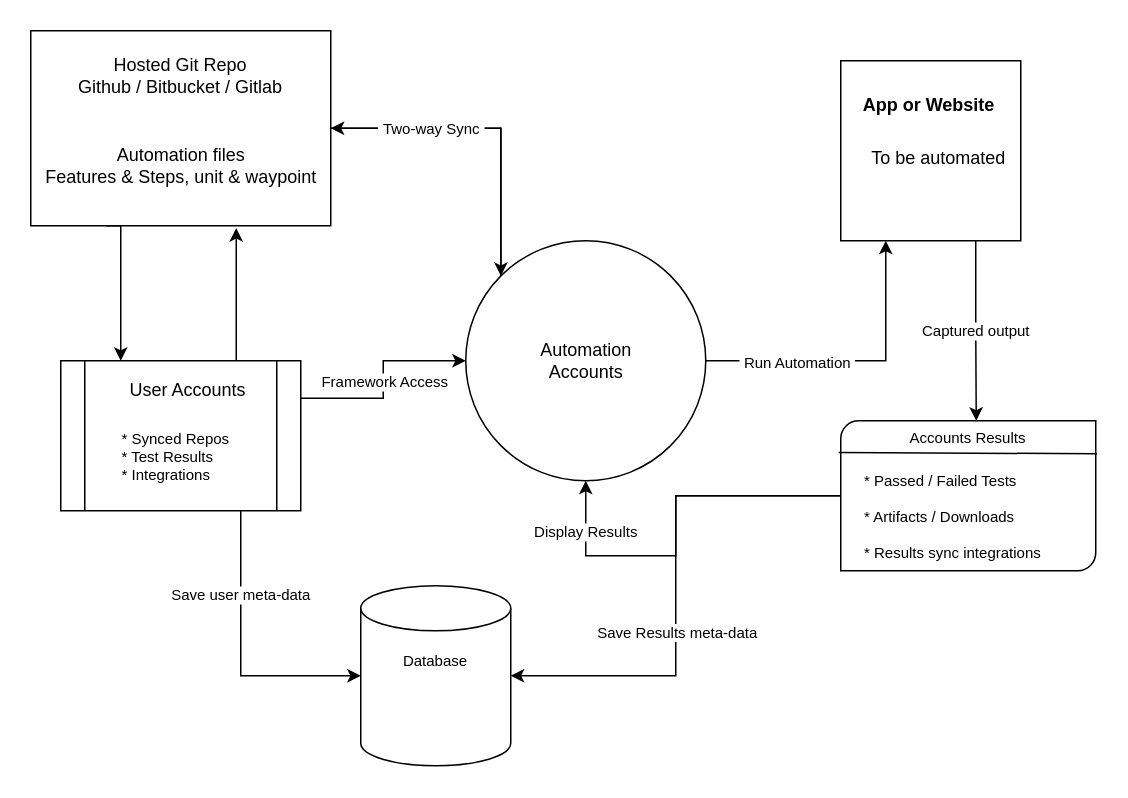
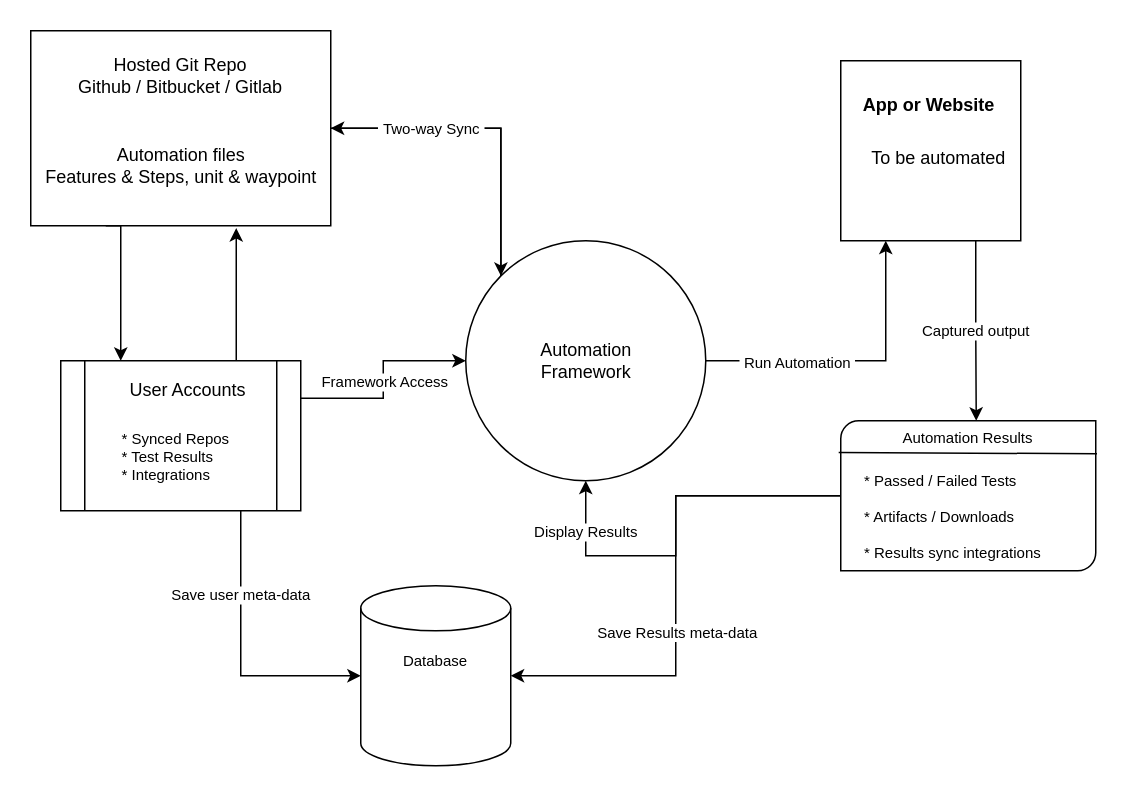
node "Automation Accounts": label "Automation Accounts" -> "Automation Framework"
node "Accounts Results": label "Accounts Results" -> "Automation Results"
